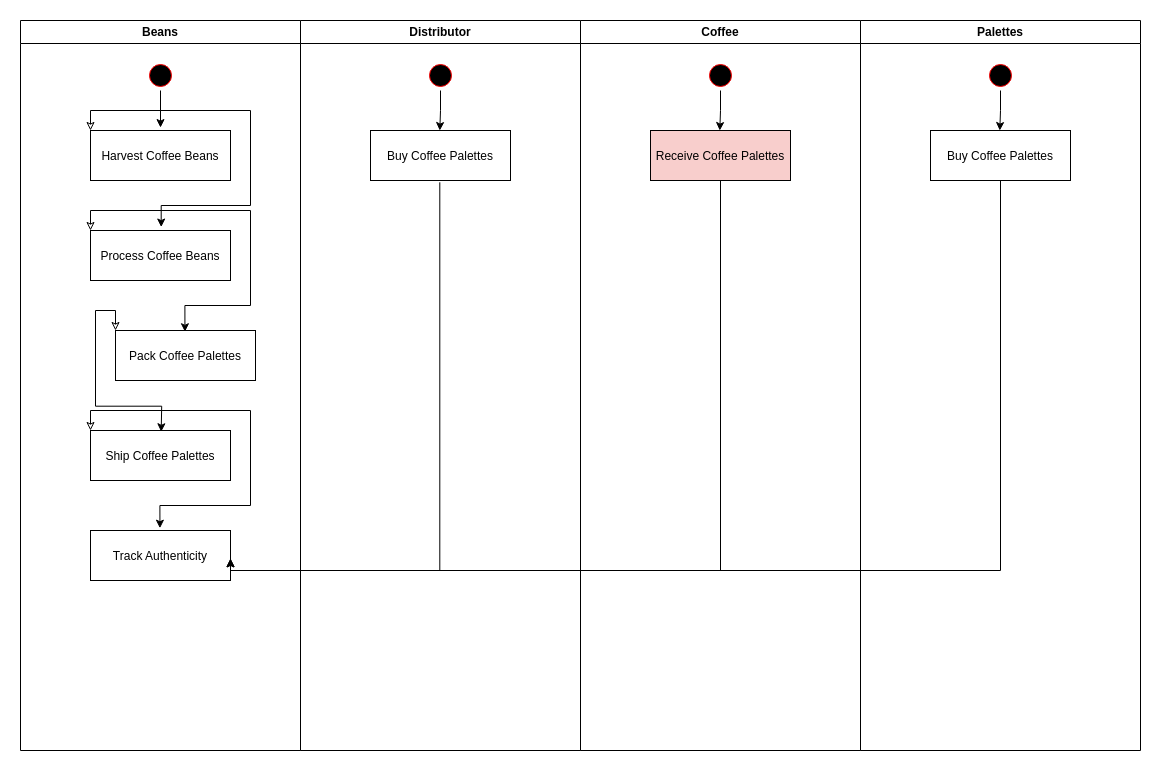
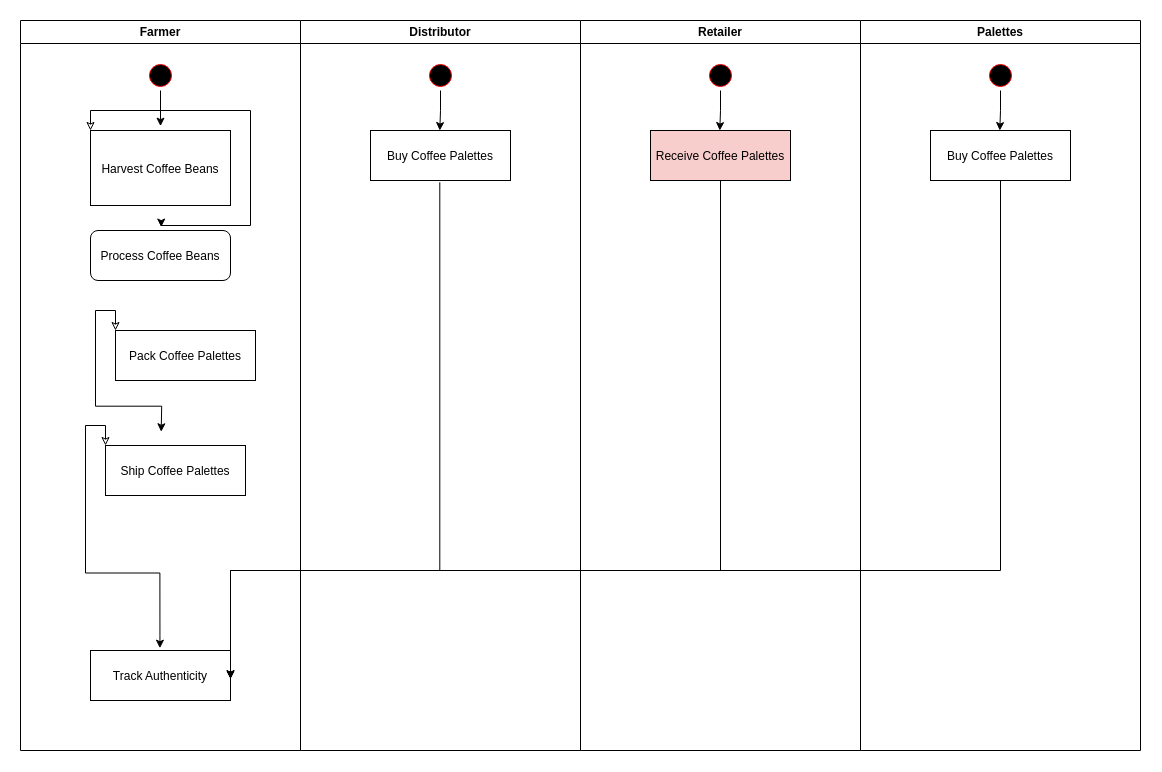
node "Beans": label "Beans" -> "Farmer"
node "Coffee": label "Coffee" -> "Retailer"
node "Harvest Coffee Beans": size 140x50 -> 140x75
edge "Process Coffee Beans" -- "Pack Coffee Palettes": removed
node "Process Coffee Beans": shape rectangle -> rounded rectangle
node "Ship Coffee Palettes": moved (161, 456) -> (176, 471)
node "Track Authenticity": moved (161, 556) -> (161, 676)
